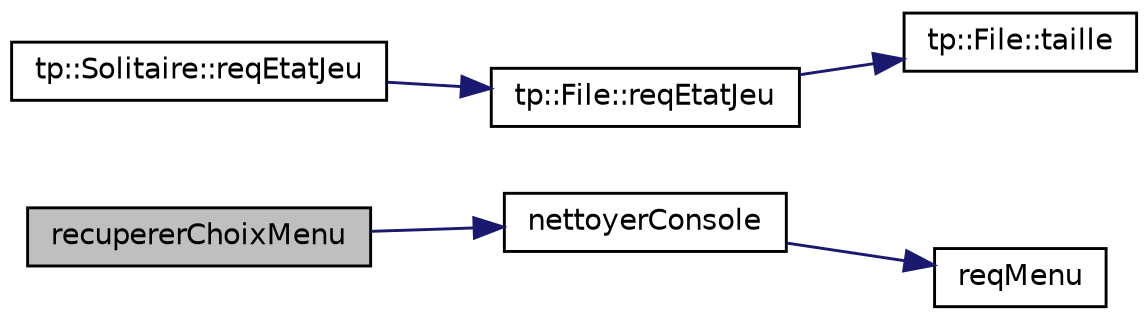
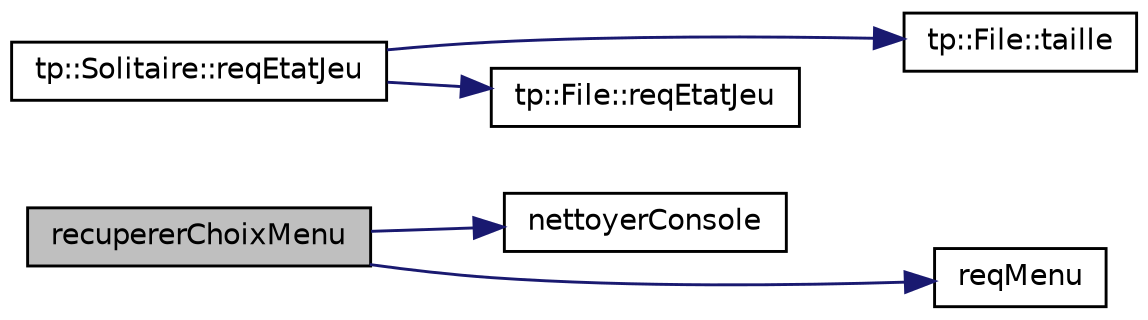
edge "tp::File::reqEtatJeu" -> "tp::File::taille": now "tp::Solitaire::reqEtatJeu" -> "tp::File::taille"
edge "nettoyerConsole" -> "reqMenu": now "recupererChoixMenu" -> "reqMenu"
